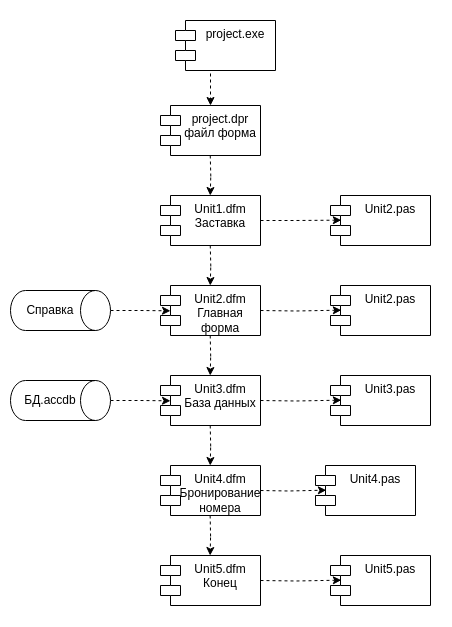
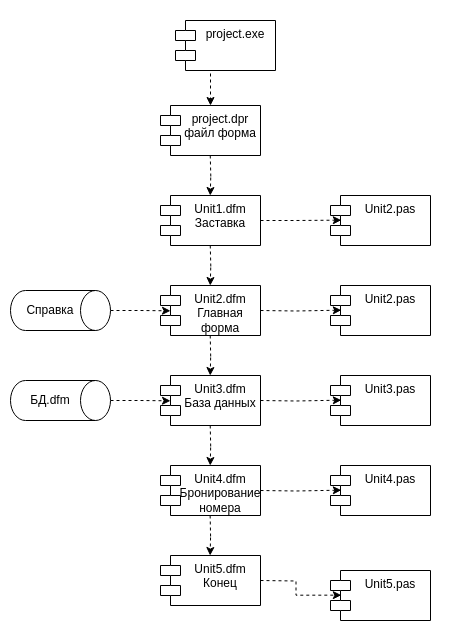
node "БД.accdb": label "БД.accdb" -> "БД.dfm"
node "Unit4.pas": moved (366, 491) -> (381, 491)
node "Unit5.pas": moved (381, 581) -> (381, 596)
